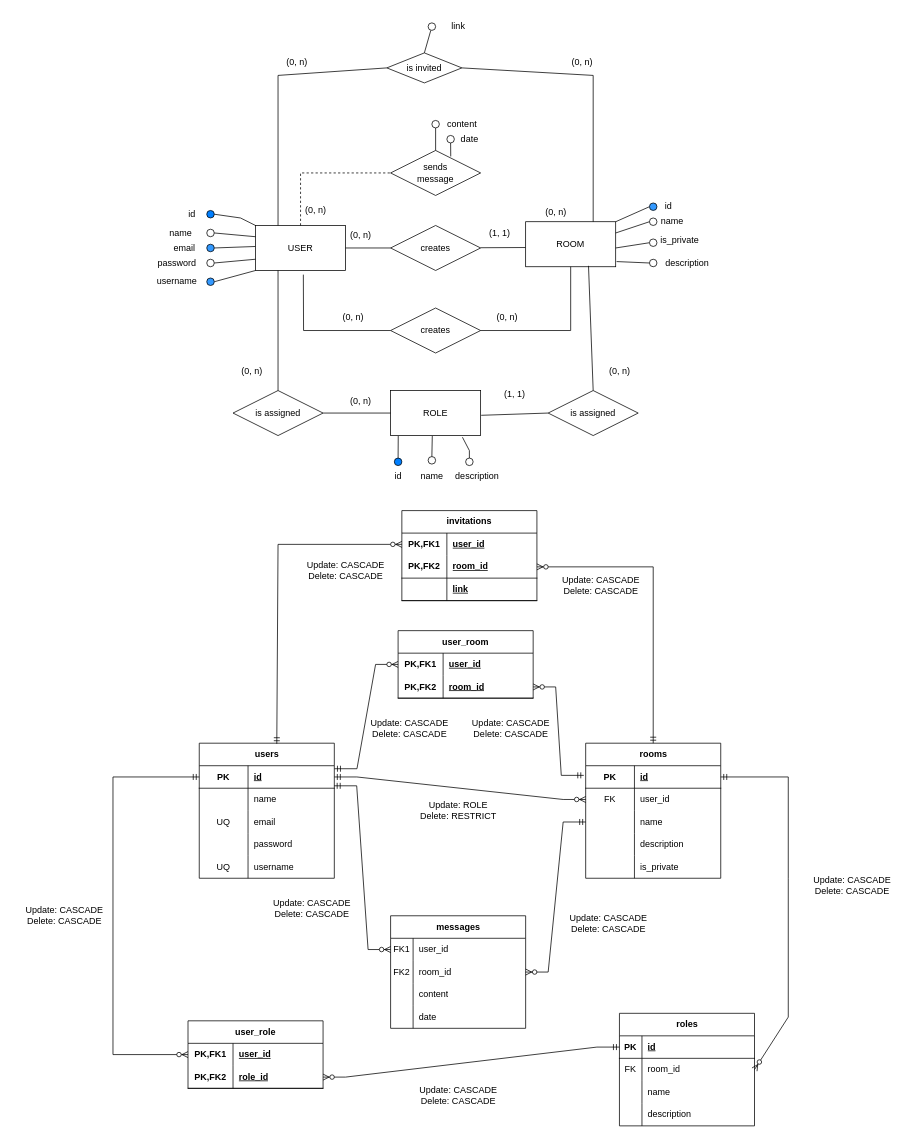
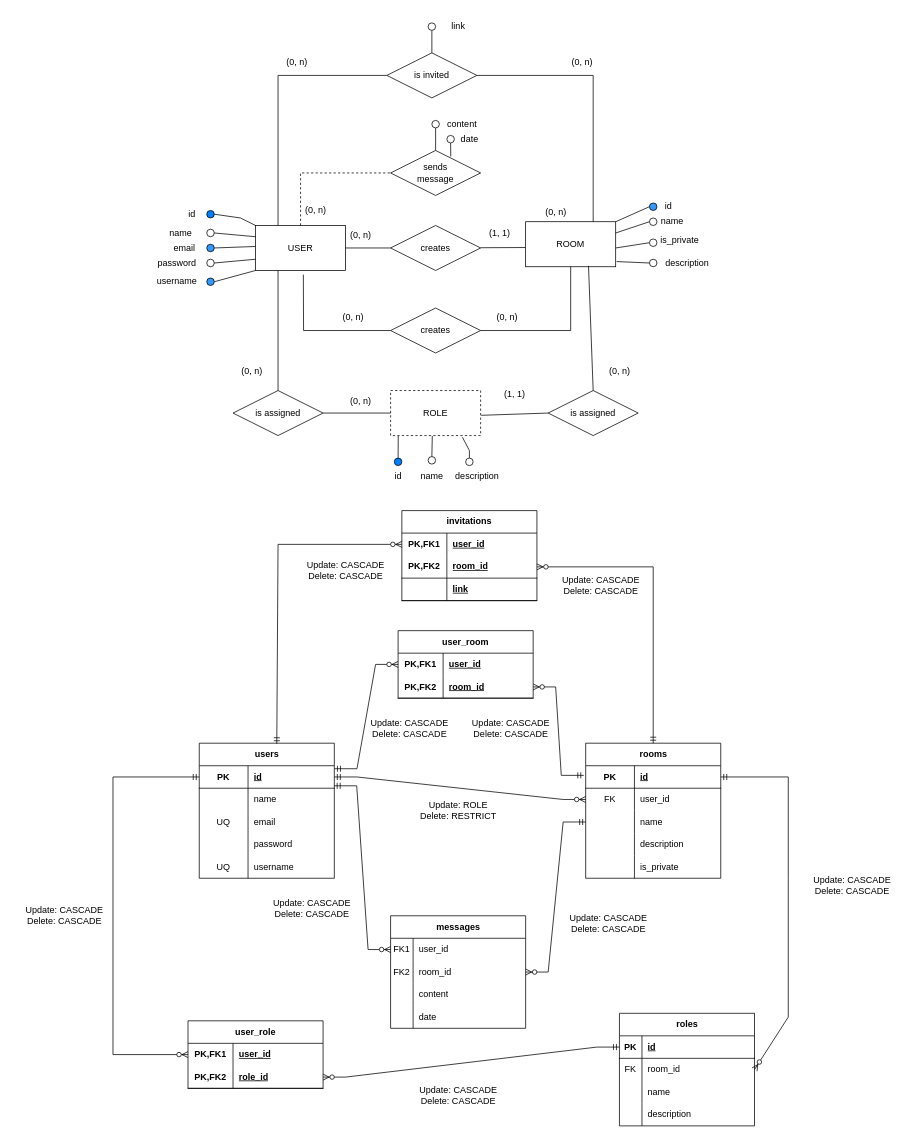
node "is invited": size 75x30 -> 90x45
node "ROLE": style solid -> dashed
